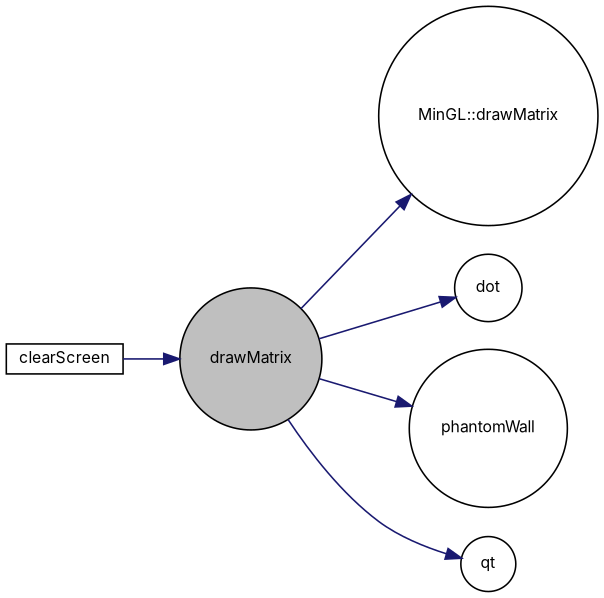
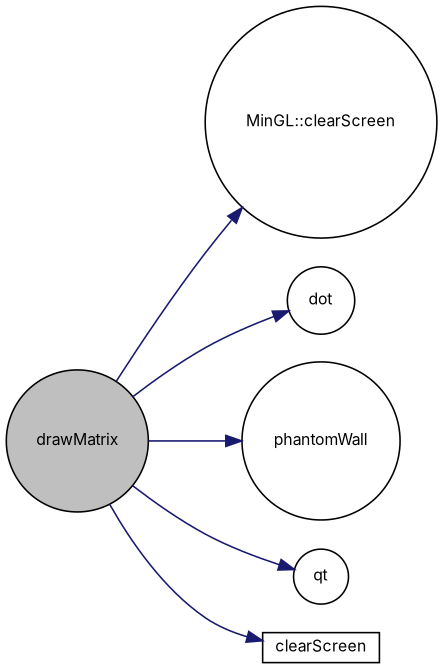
node "MinGL::drawMatrix": label "MinGL::drawMatrix" -> "MinGL::clearScreen"
edge "clearScreen" -> "drawMatrix": reversed
